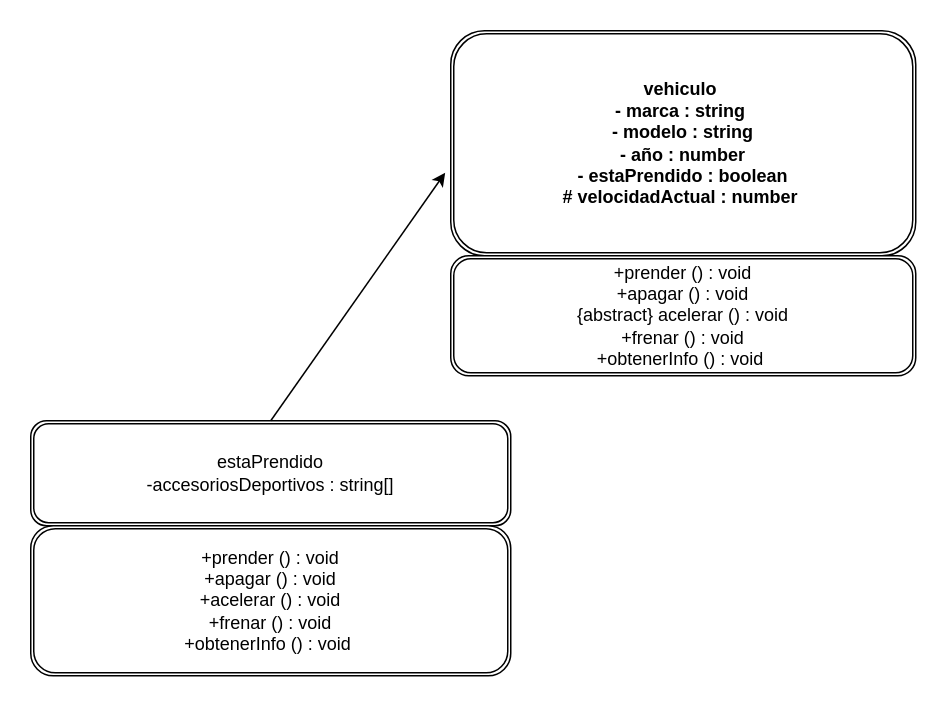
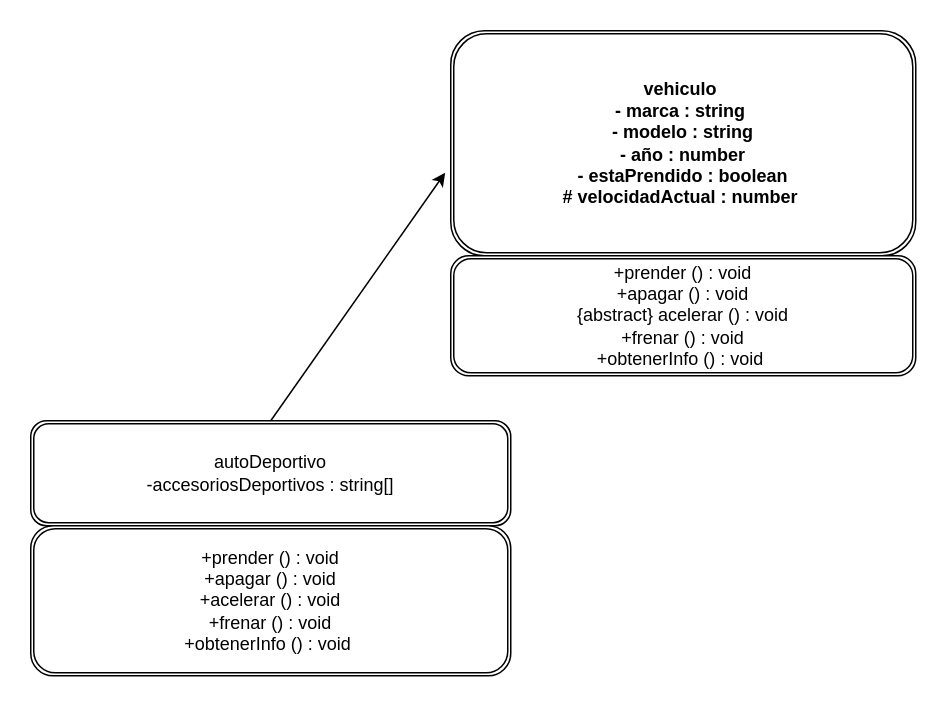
node "estaPrendido -accesoriosDeportivos : string[]": label "estaPrendido -accesoriosDeportivos : string[]" -> "autoDeportivo -accesoriosDeportivos : string[]"
